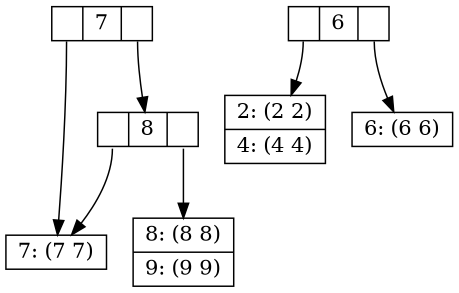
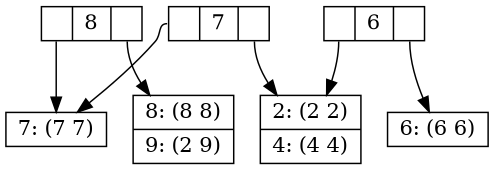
edge "7" -> "8": now "7" -> "2: (2 2)"
node "8: (8 8)": text "9: (9 9)" -> "9: (2 9)"
